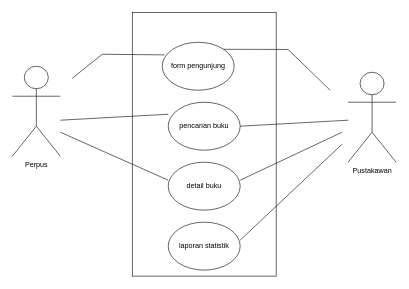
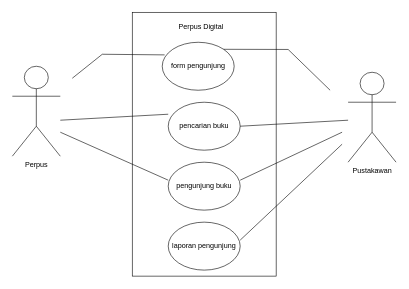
node "Perpus Digital": added
node "detail buku": label "detail buku" -> "pengunjung buku"
node "laporan statistik": label "laporan statistik" -> "laporan pengunjung"
